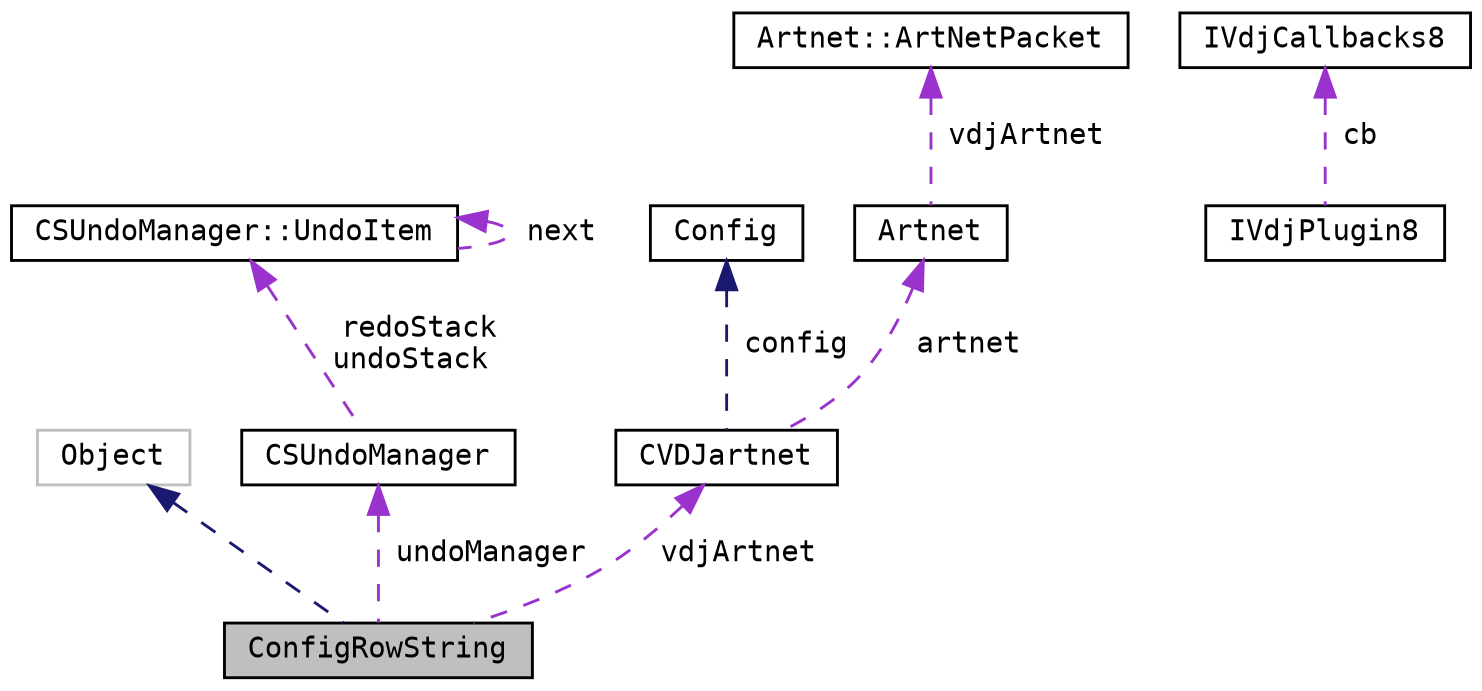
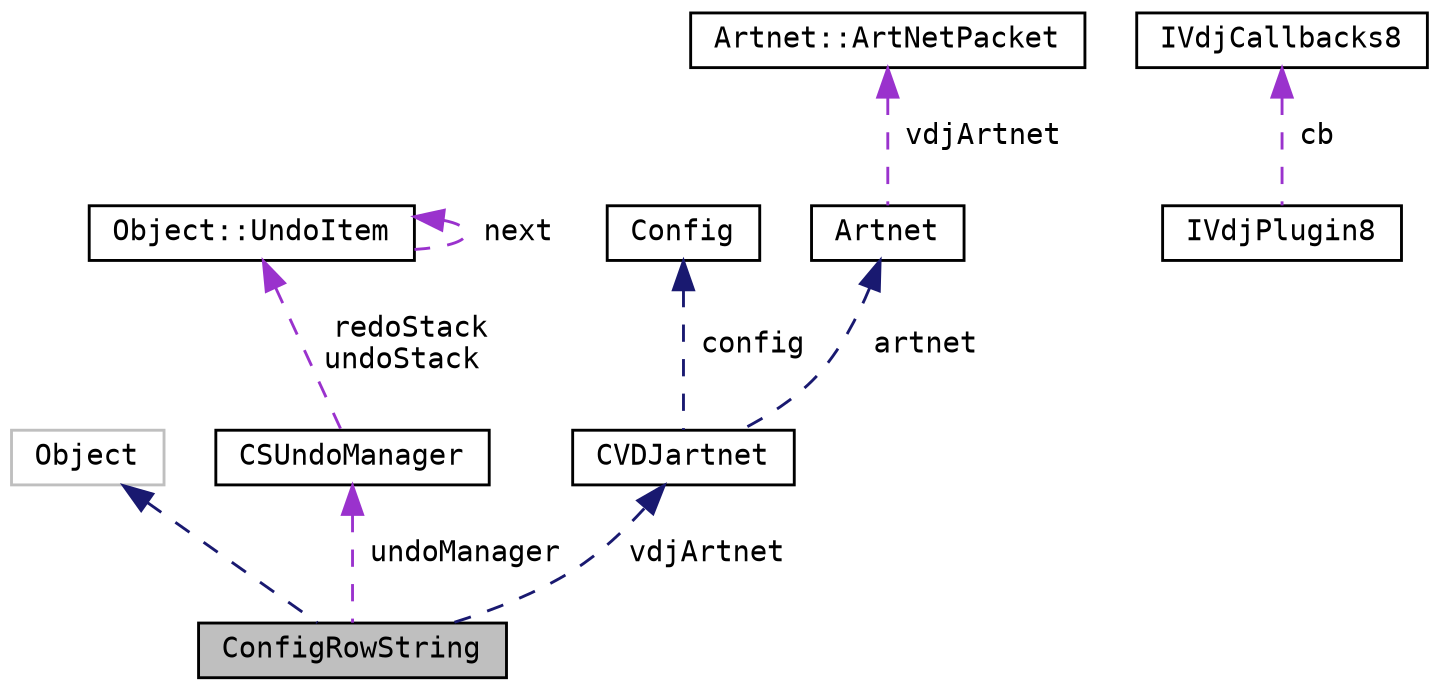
node "CSUndoManager::UndoItem": label "CSUndoManager::UndoItem" -> "Object::UndoItem"
edge "CVDJartnet" -> "Artnet": color darkorchid3 -> midnightblue
edge "ConfigRowString" -> "CVDJartnet": color darkorchid3 -> midnightblue
